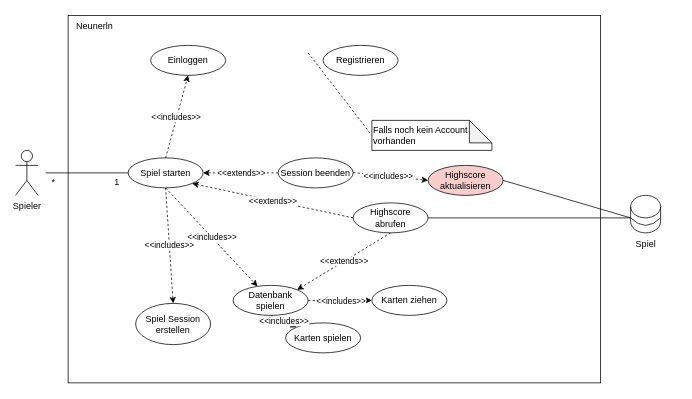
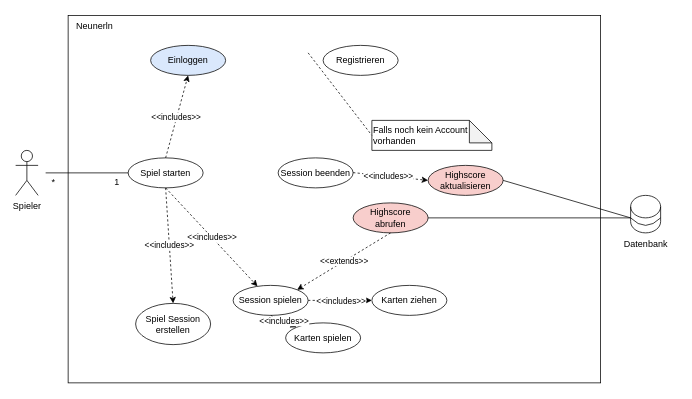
node "Einloggen": fillcolor #ffffff -> #dae8fc
edge "Session beenden" -> "Spiel starten": removed, label "<<extends>>"
edge "Highscore abrufen" -> "Spiel starten": removed, label "<<extends>>"
node "Highscore abrufen": fillcolor #ffffff -> #f8cecc
node "Spiel": label "Spiel" -> "Datenbank"
node "Datenbank spielen": label "Datenbank spielen" -> "Session spielen"
